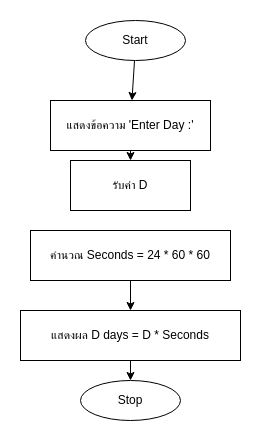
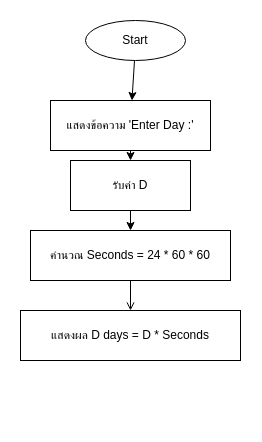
edge "รับค่า D" -> "คำนวณ Seconds = 24 * 60 * 60": added
edge "คำนวณ Seconds = 24 * 60 * 60" -> "แสดงผล D days = D * Seconds": arrowhead classic -> open
edge "แสดงผล D days = D * Seconds" -> "Stop": removed
node "Stop": removed
